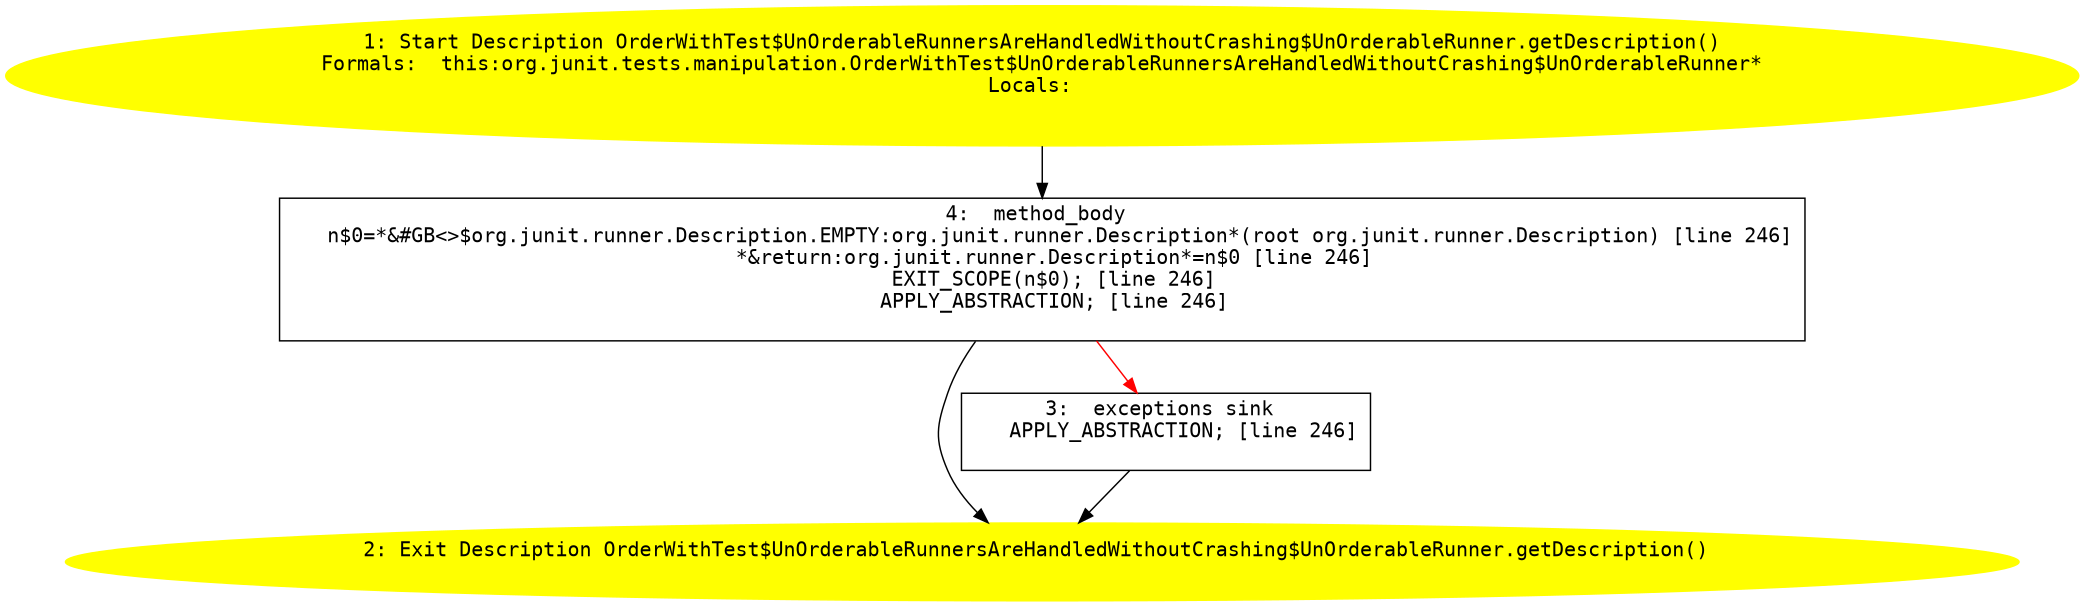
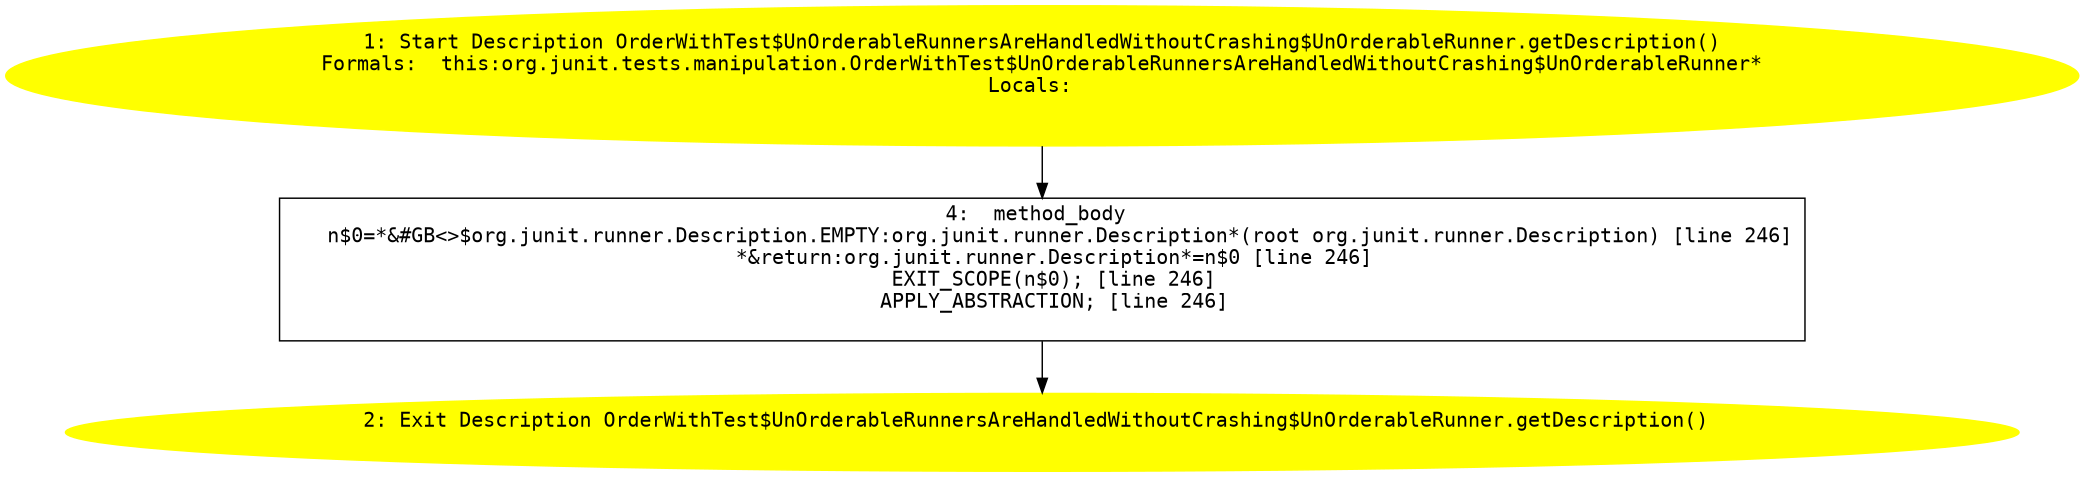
node "3:  exceptions sink APPLY_ABSTRACTION; [line 246]": removed
